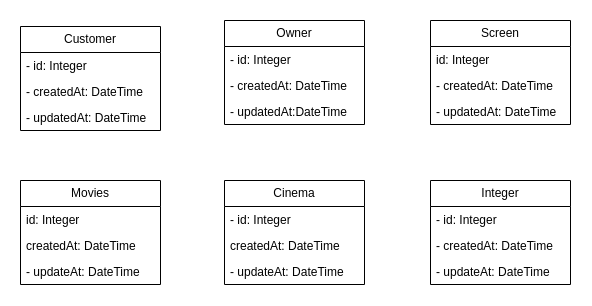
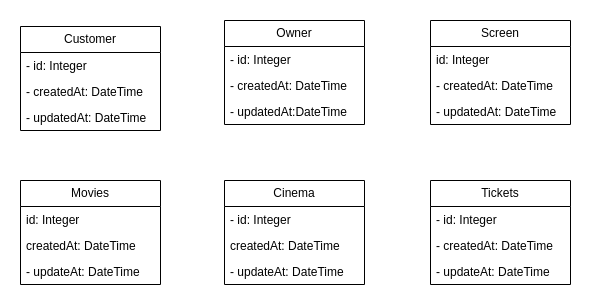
node "Integer": label "Integer" -> "Tickets"
